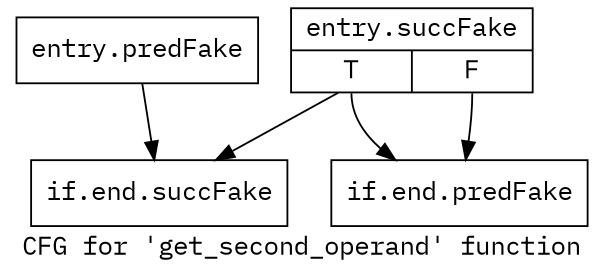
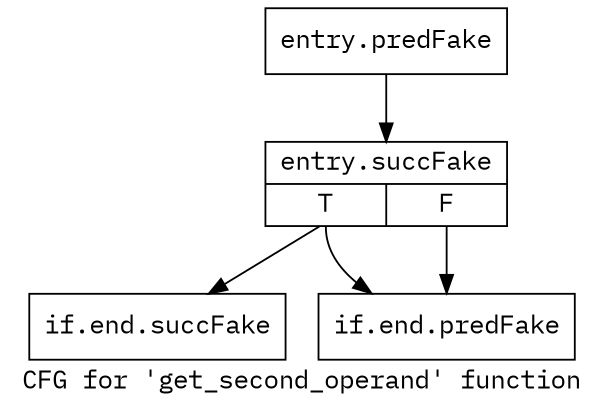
edge "entry.predFake" -> "if.end.succFake": now "entry.predFake" -> "entry.succFake"
